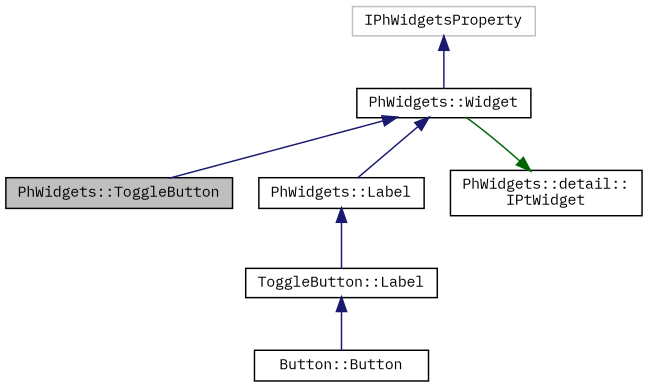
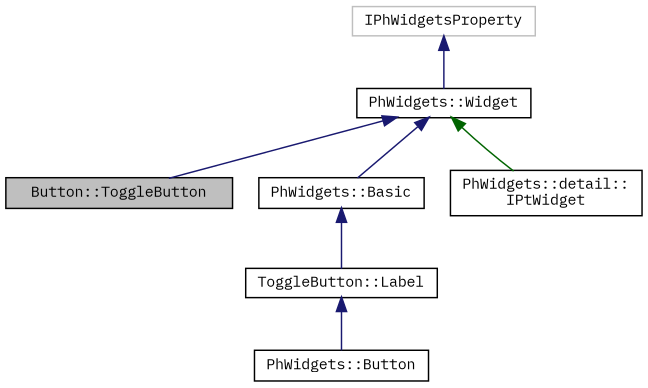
edge "PhWidgets::Widget" -> "PhWidgets::detail:: IPtWidget": reversed
node "PhWidgets::ToggleButton": label "PhWidgets::ToggleButton" -> "Button::ToggleButton"
node "PhWidgets::Label": label "PhWidgets::Label" -> "PhWidgets::Basic"
node "Button::Button": label "Button::Button" -> "PhWidgets::Button"
